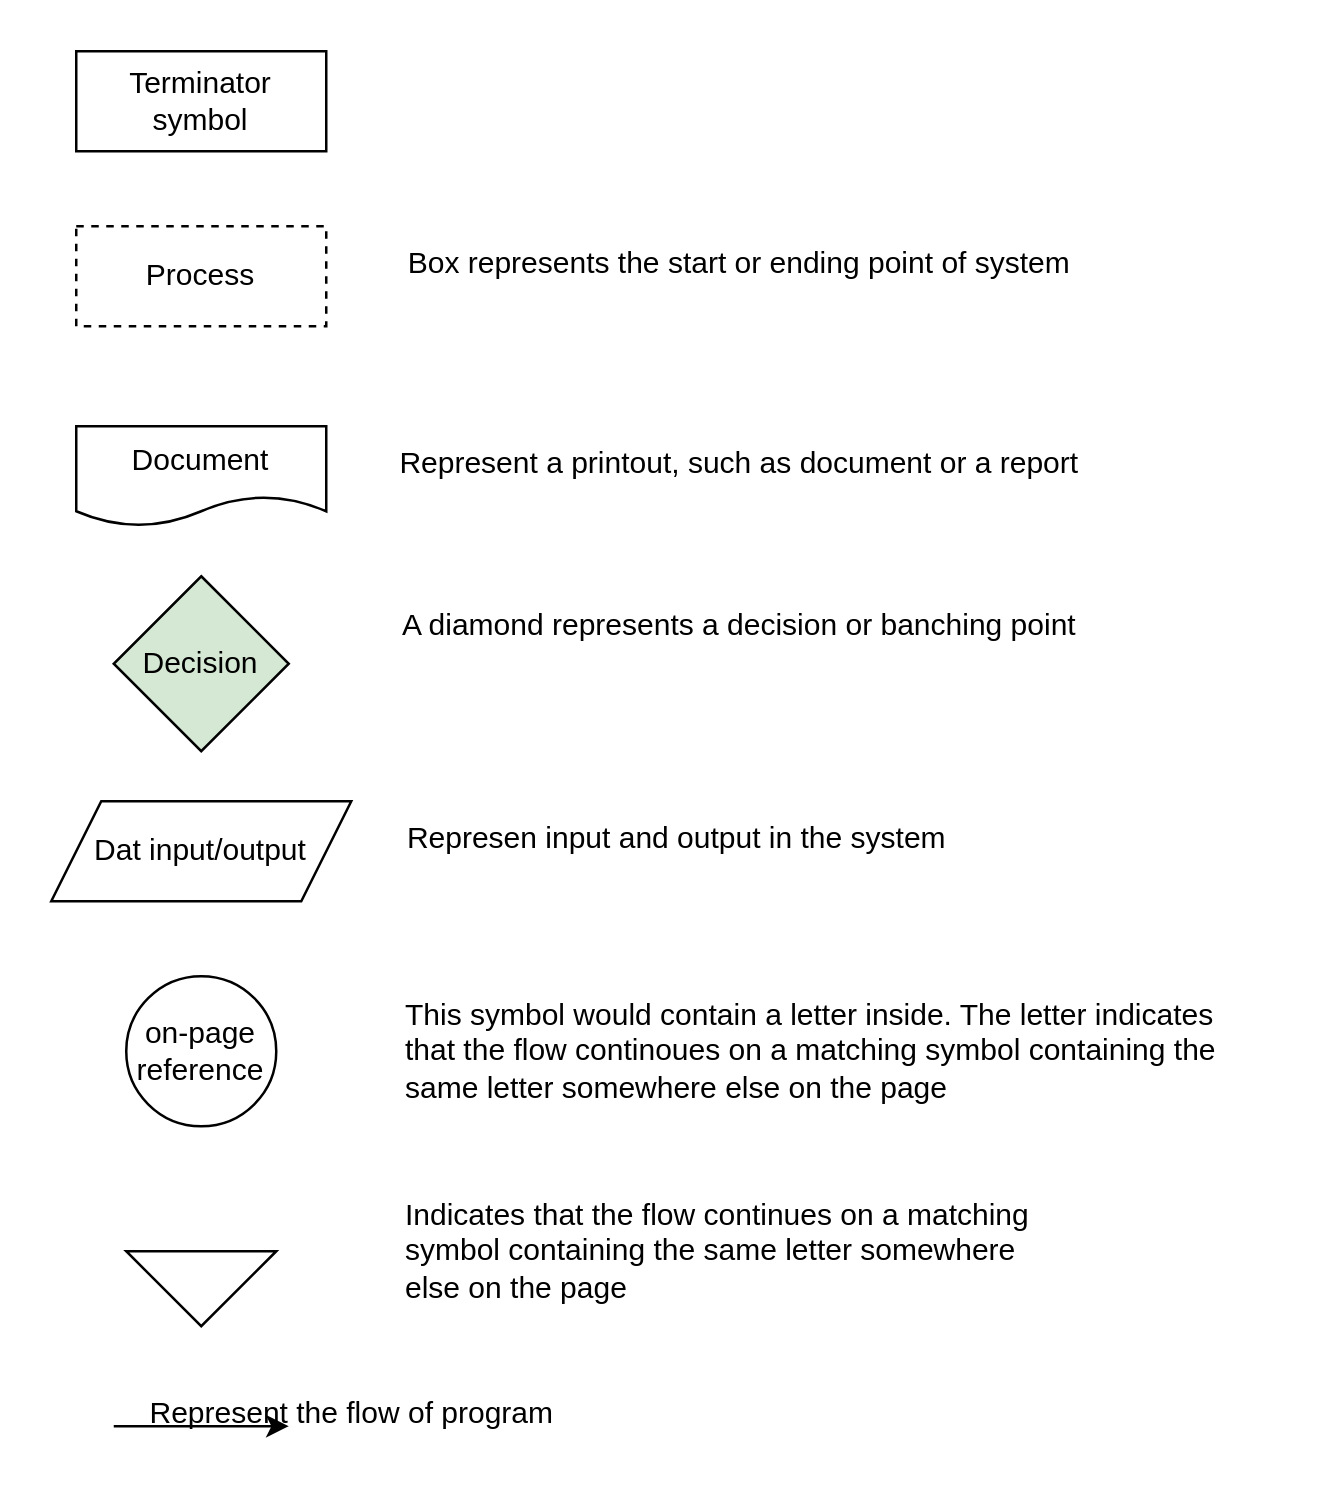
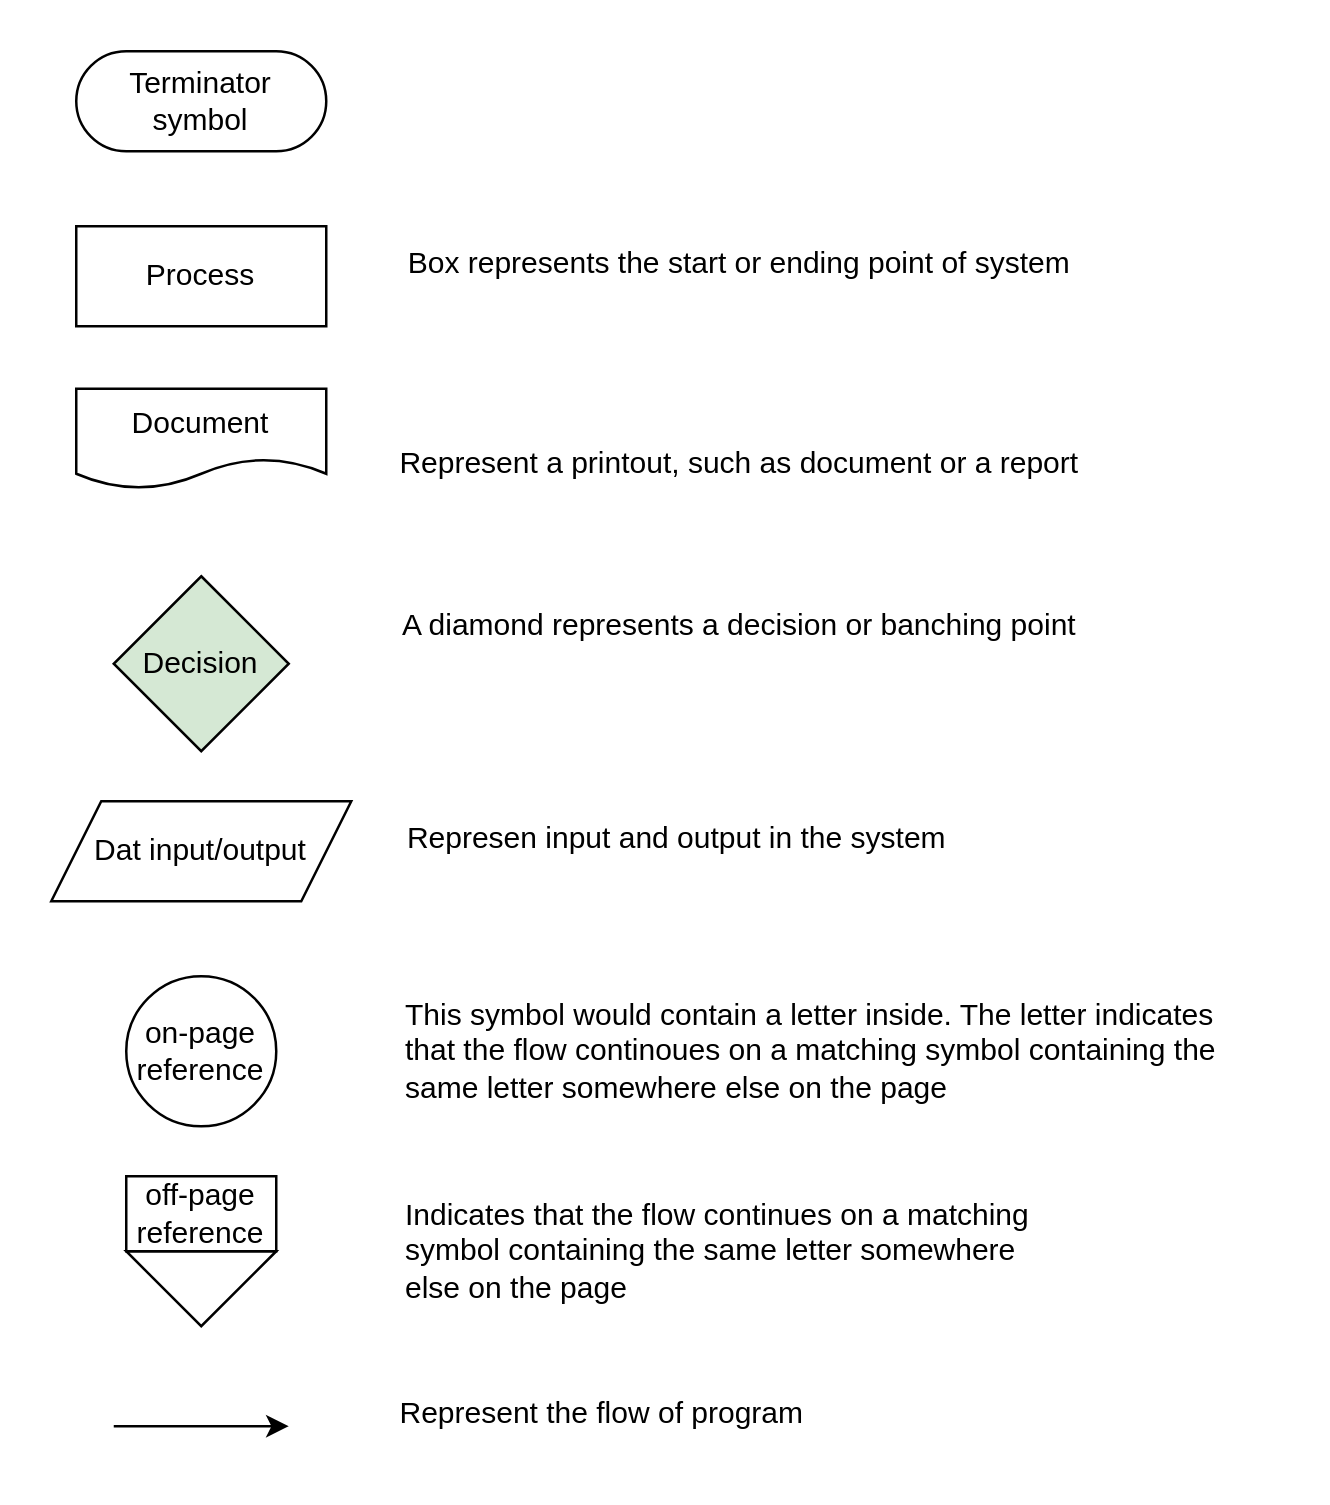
node "Terminator symbol": shape rectangle -> rounded rectangle
node "Process": style dashed -> solid
node "Document": moved (201, 476) -> (201, 439)
node "off-page reference": added
node "Represent the flow of program": moved (351, 1414) -> (601, 1414)
